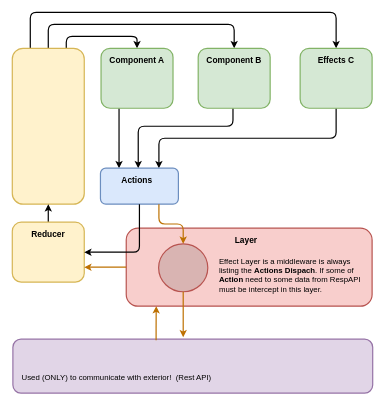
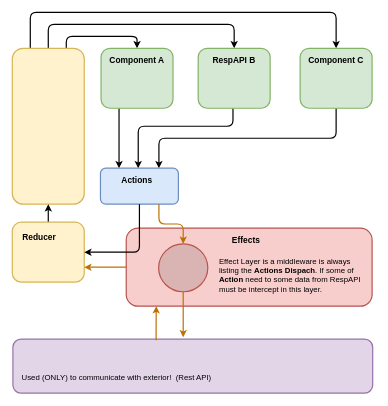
node "Component B": label "Component B" -> "RespAPI B"
node "Effects C": label "Effects C" -> "Component C"
node "Reducer": moved (48, 235) -> (39, 238)
node "Layer": label "Layer" -> "Effects"
